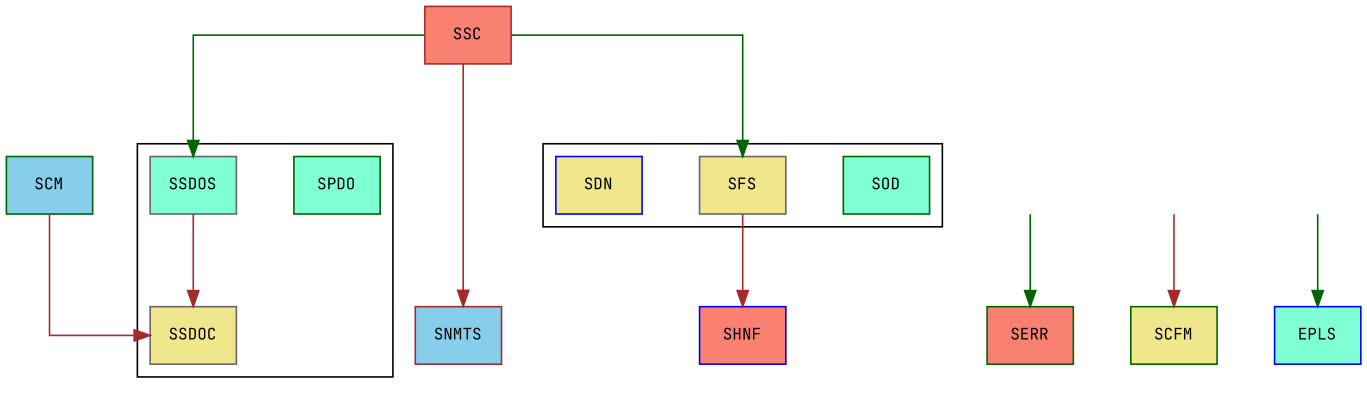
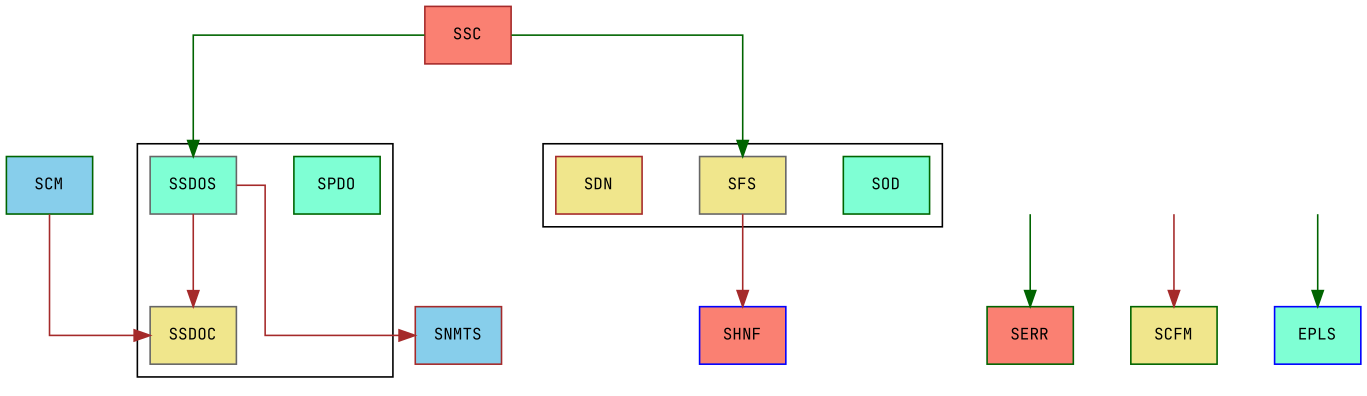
edge "SSC" -> "SNMTS": now "SSDOS" -> "SNMTS"
node "SDN": color blue -> brown
